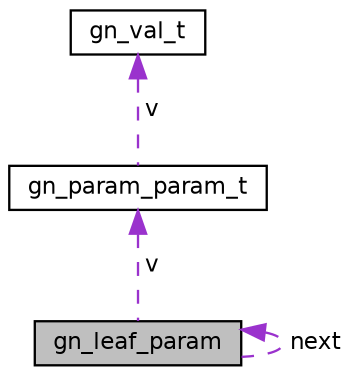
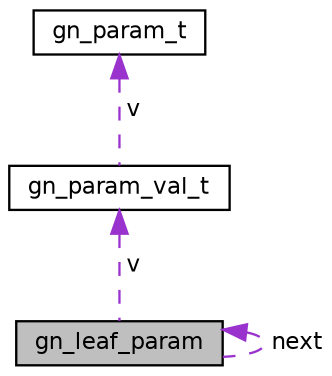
node "gn_val_t": label "gn_val_t" -> "gn_param_t"
node "gn_param_param_t": label "gn_param_param_t" -> "gn_param_val_t"
